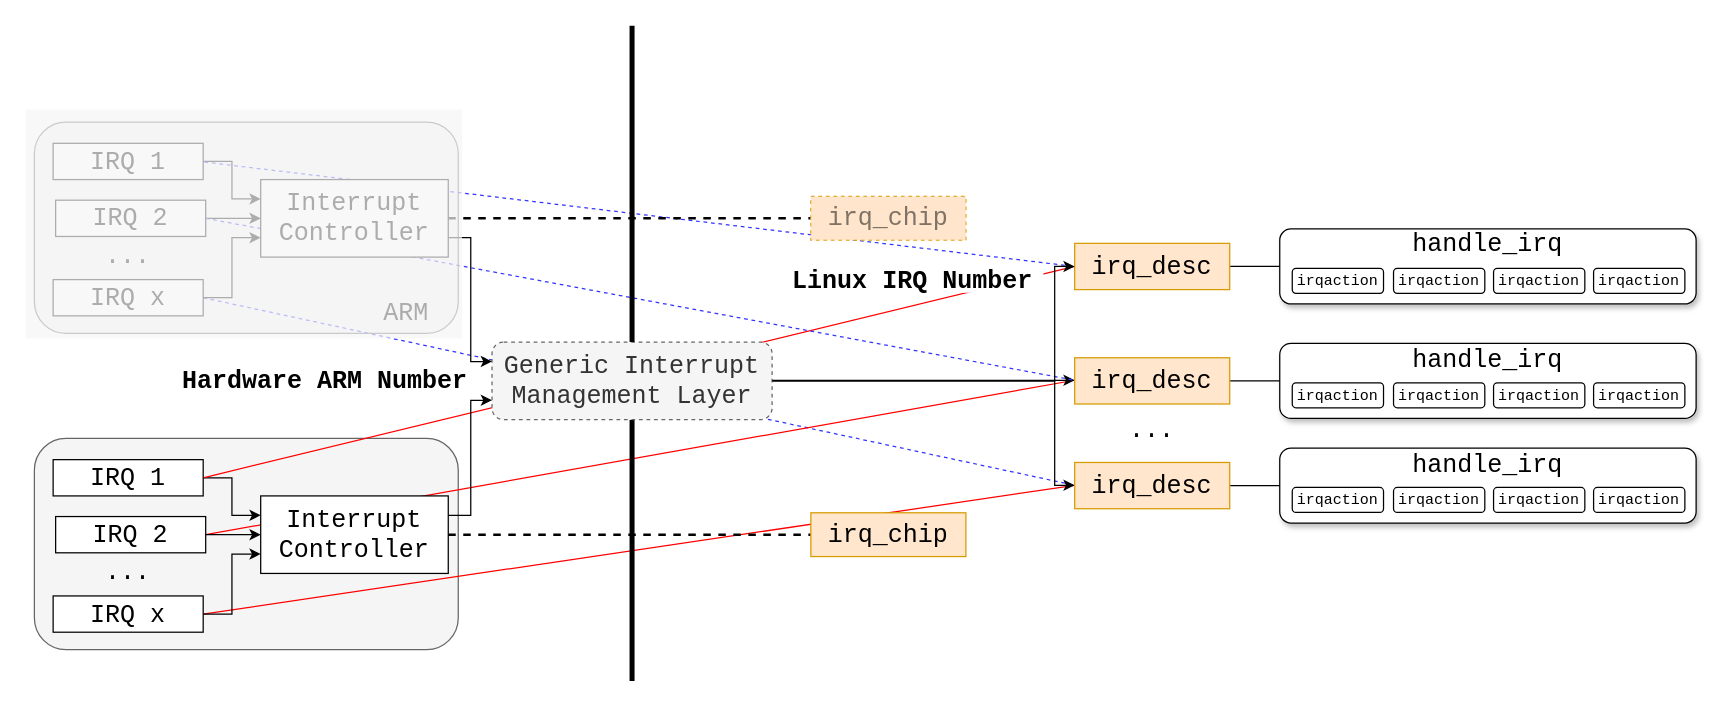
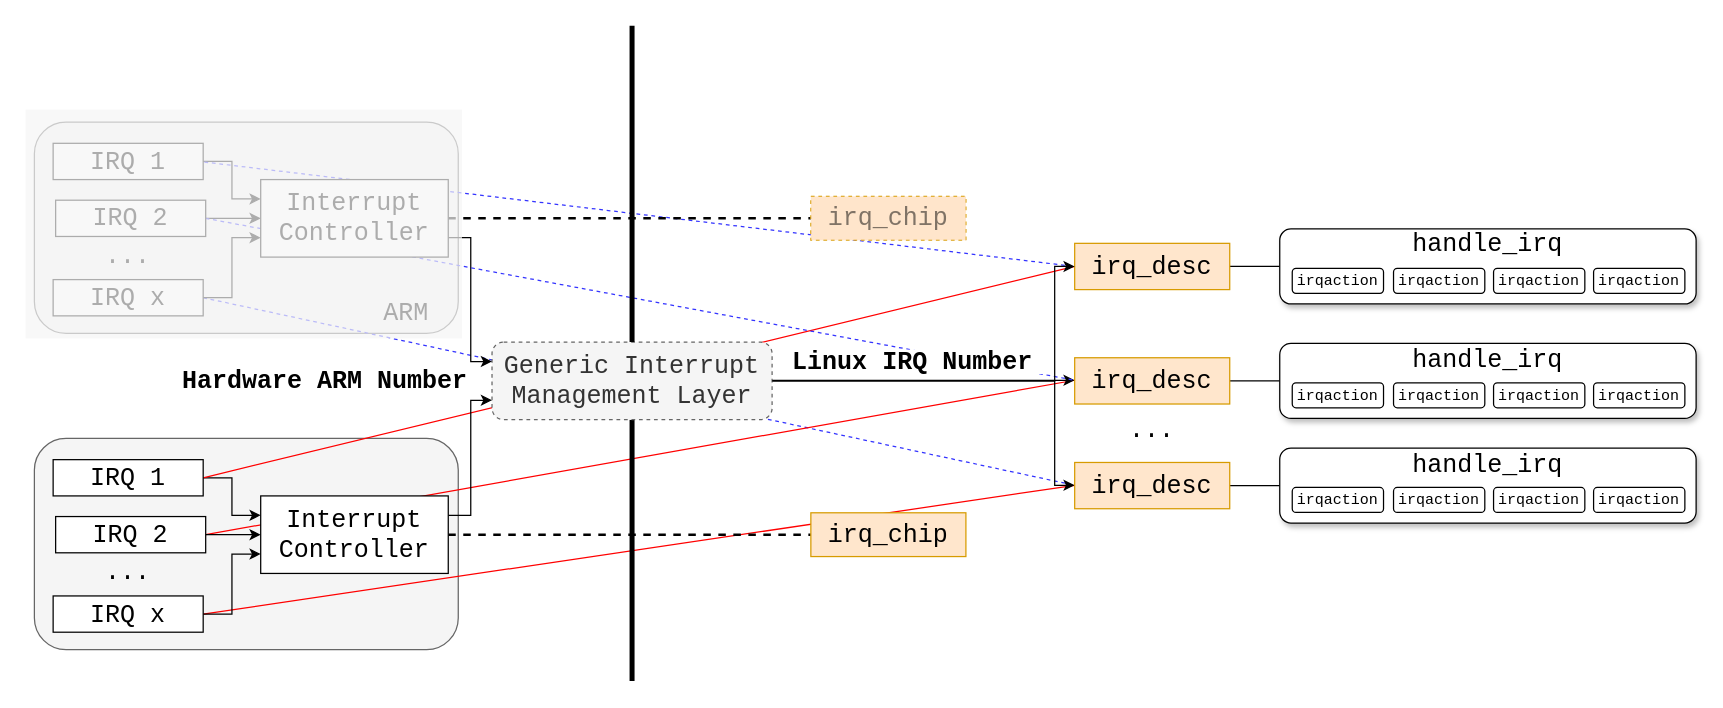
node "Linux IRQ Number": moved (913, 280) -> (913, 362)
